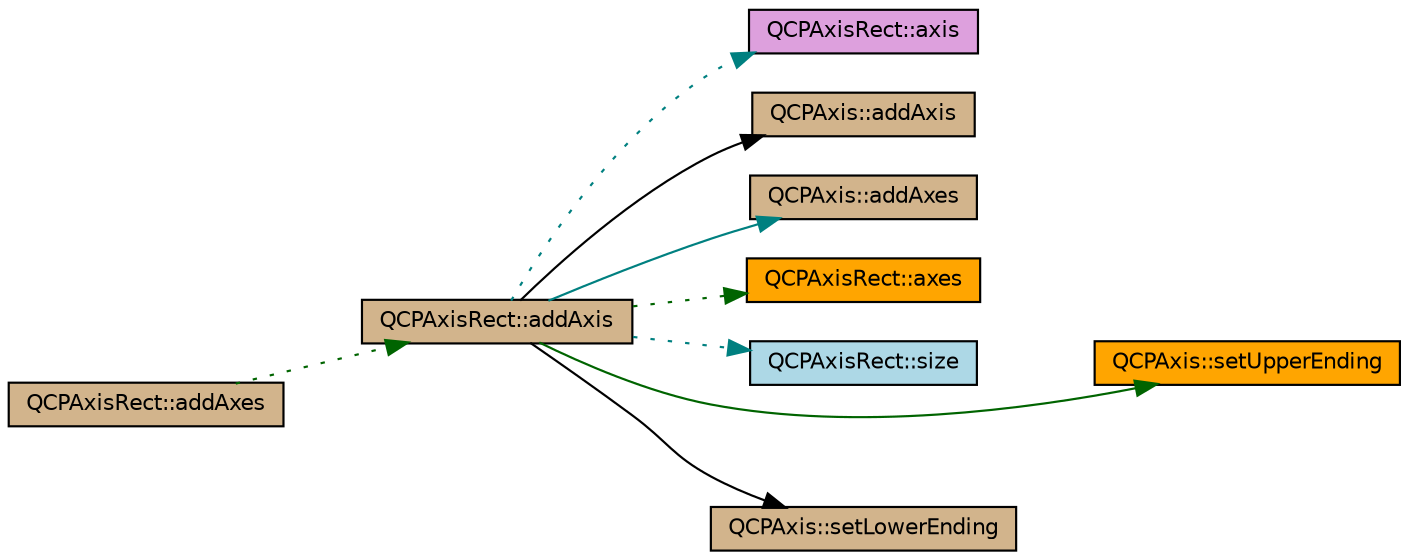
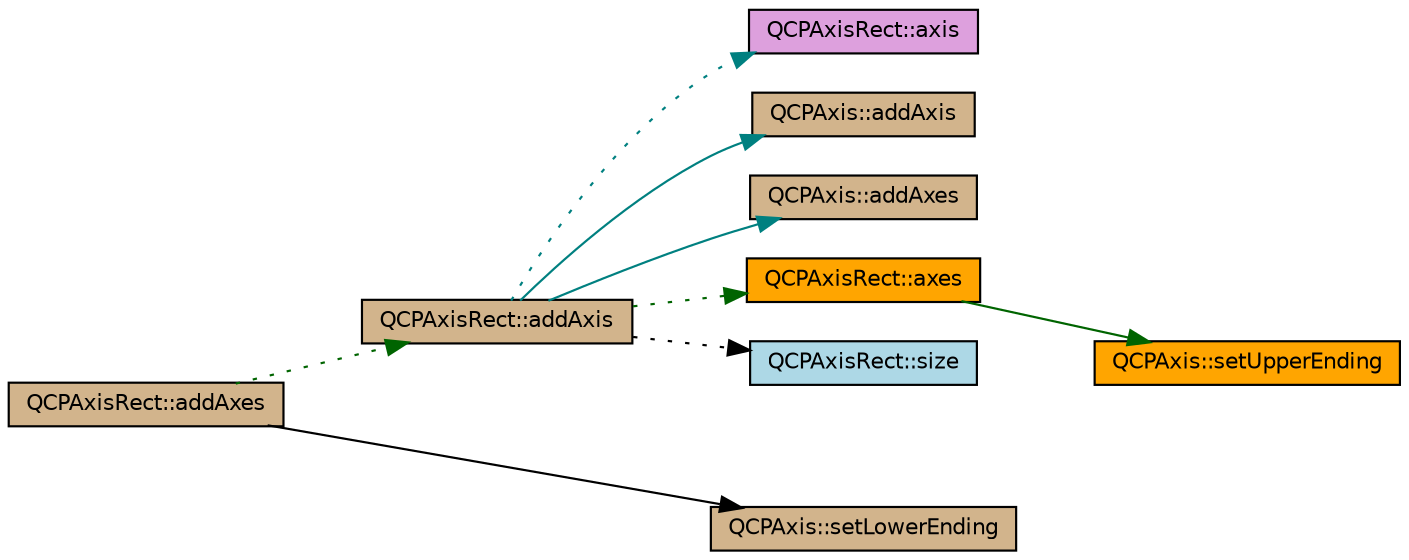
edge "QCPAxisRect::addAxis" -> "QCPAxis::addAxis": color black -> teal
edge "QCPAxisRect::addAxis" -> "QCPAxisRect::size": color teal -> black
edge "QCPAxisRect::addAxis" -> "QCPAxis::setUpperEnding": now "QCPAxisRect::axes" -> "QCPAxis::setUpperEnding"
edge "QCPAxisRect::addAxis" -> "QCPAxis::setLowerEnding": now "QCPAxisRect::addAxes" -> "QCPAxis::setLowerEnding"
